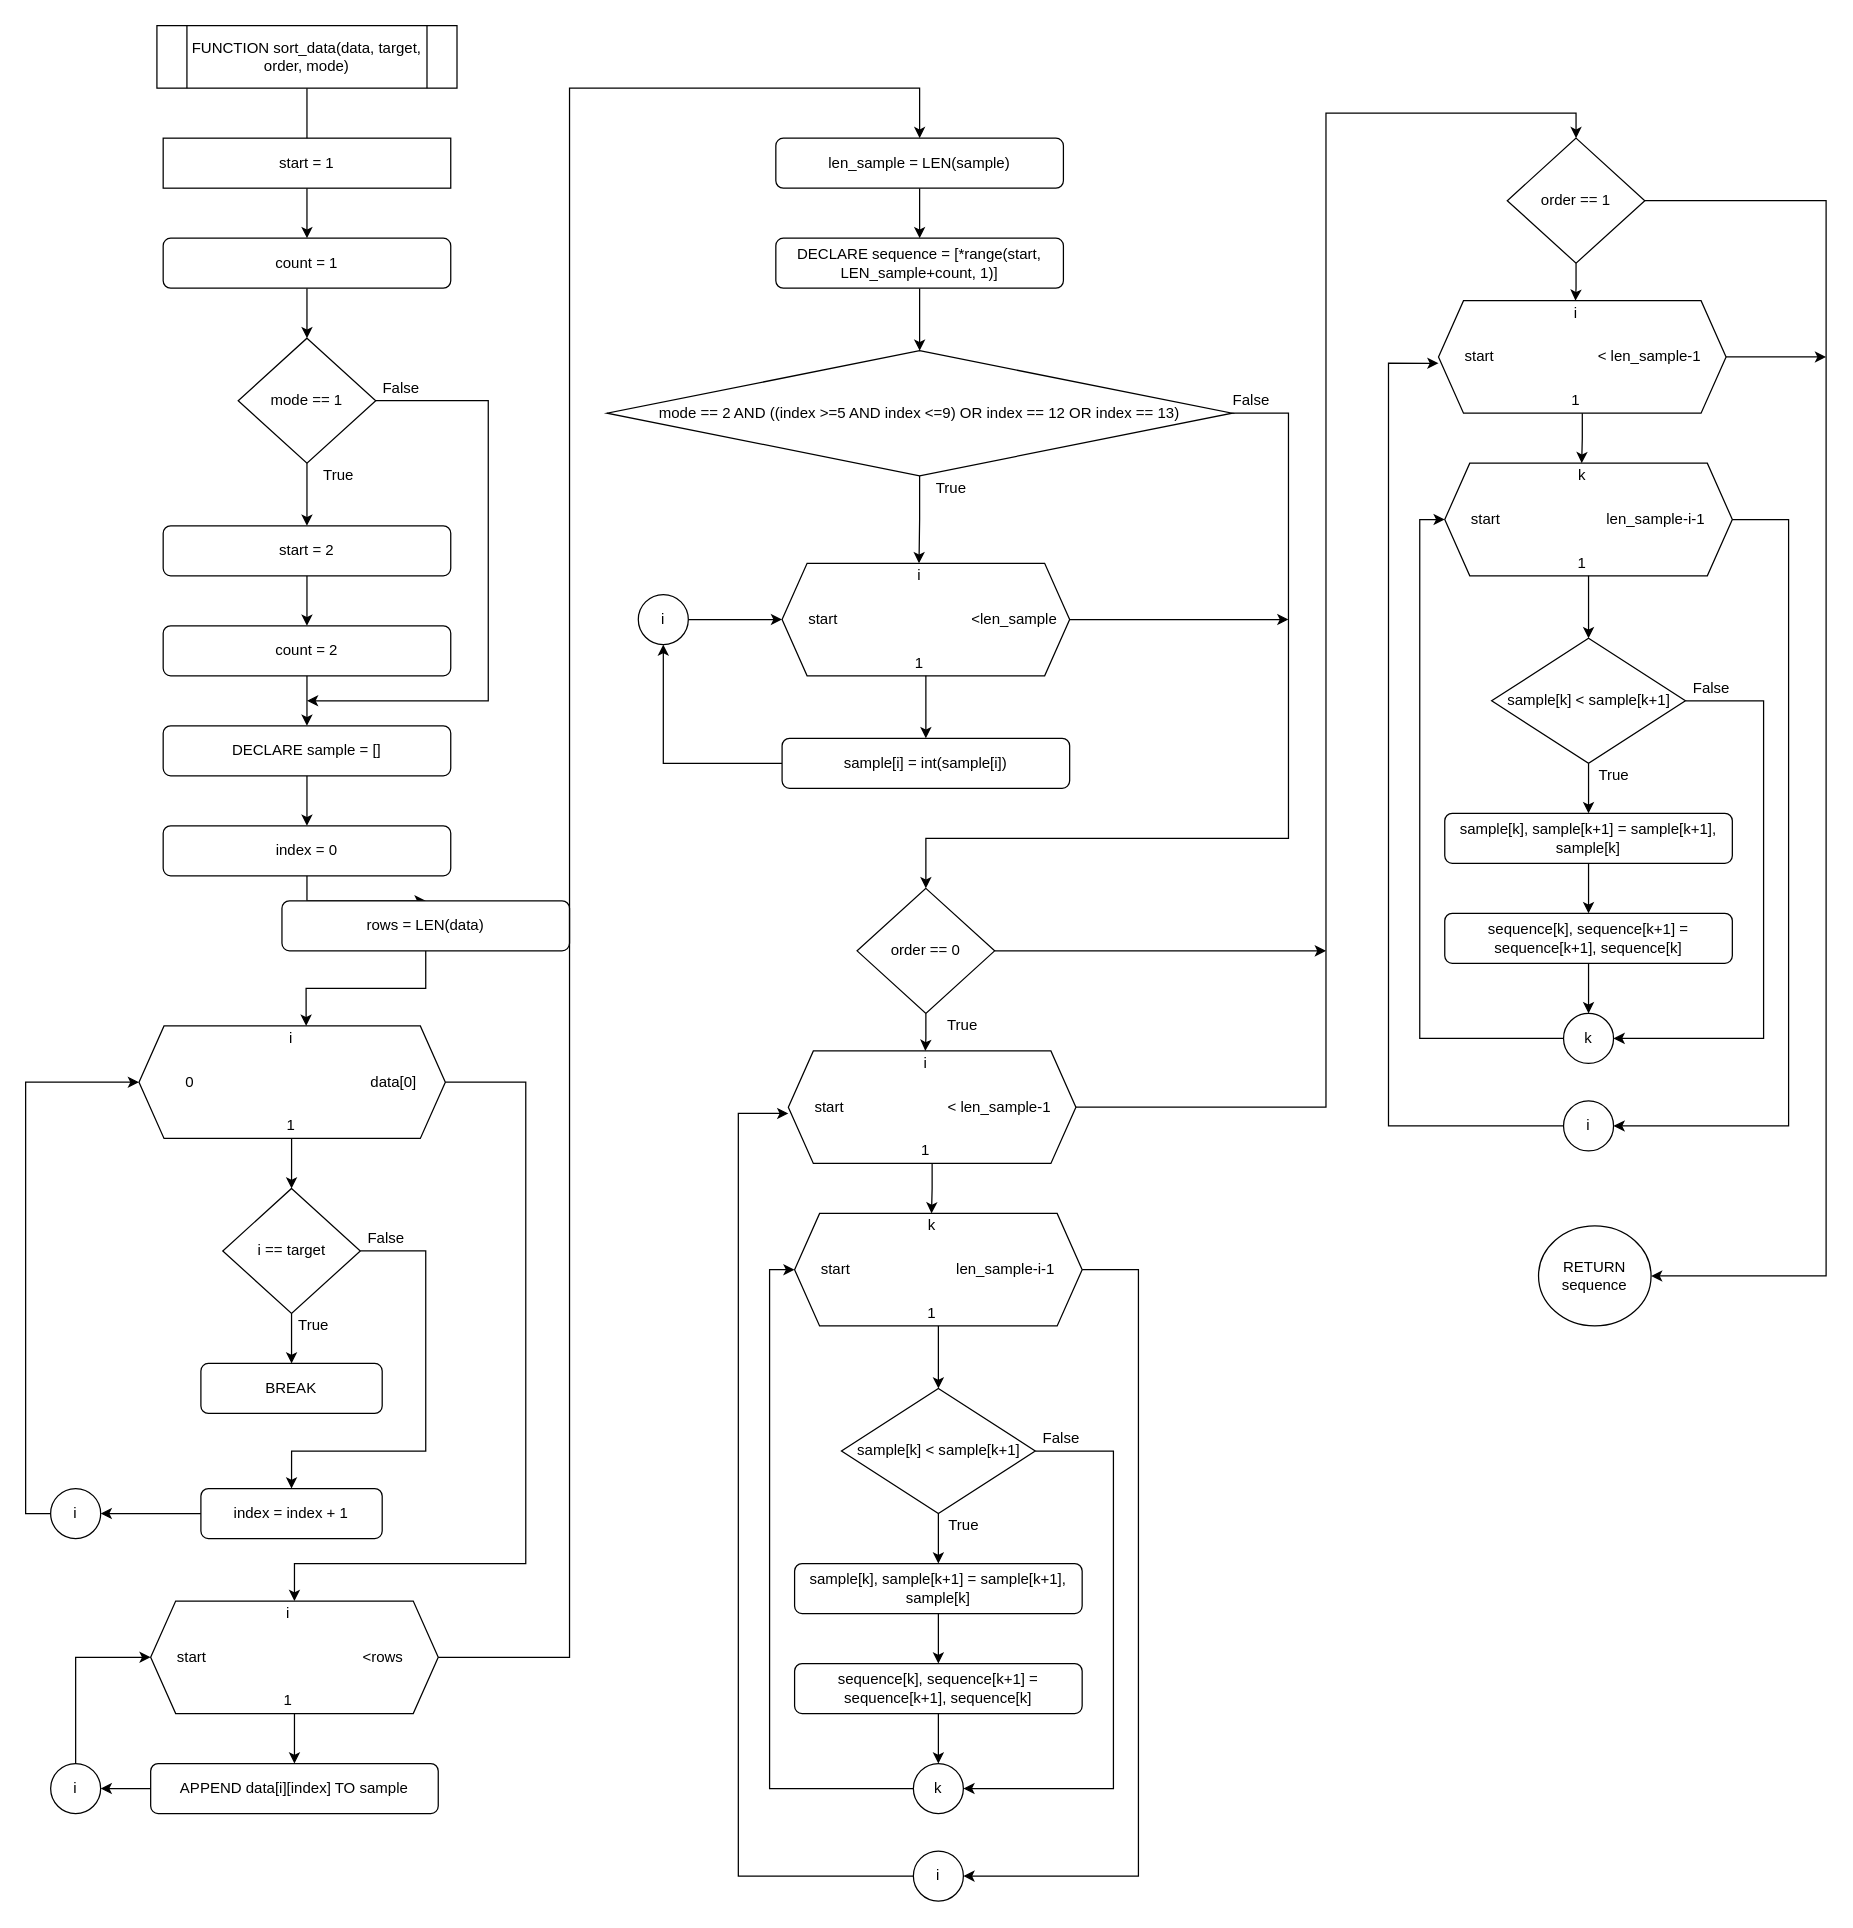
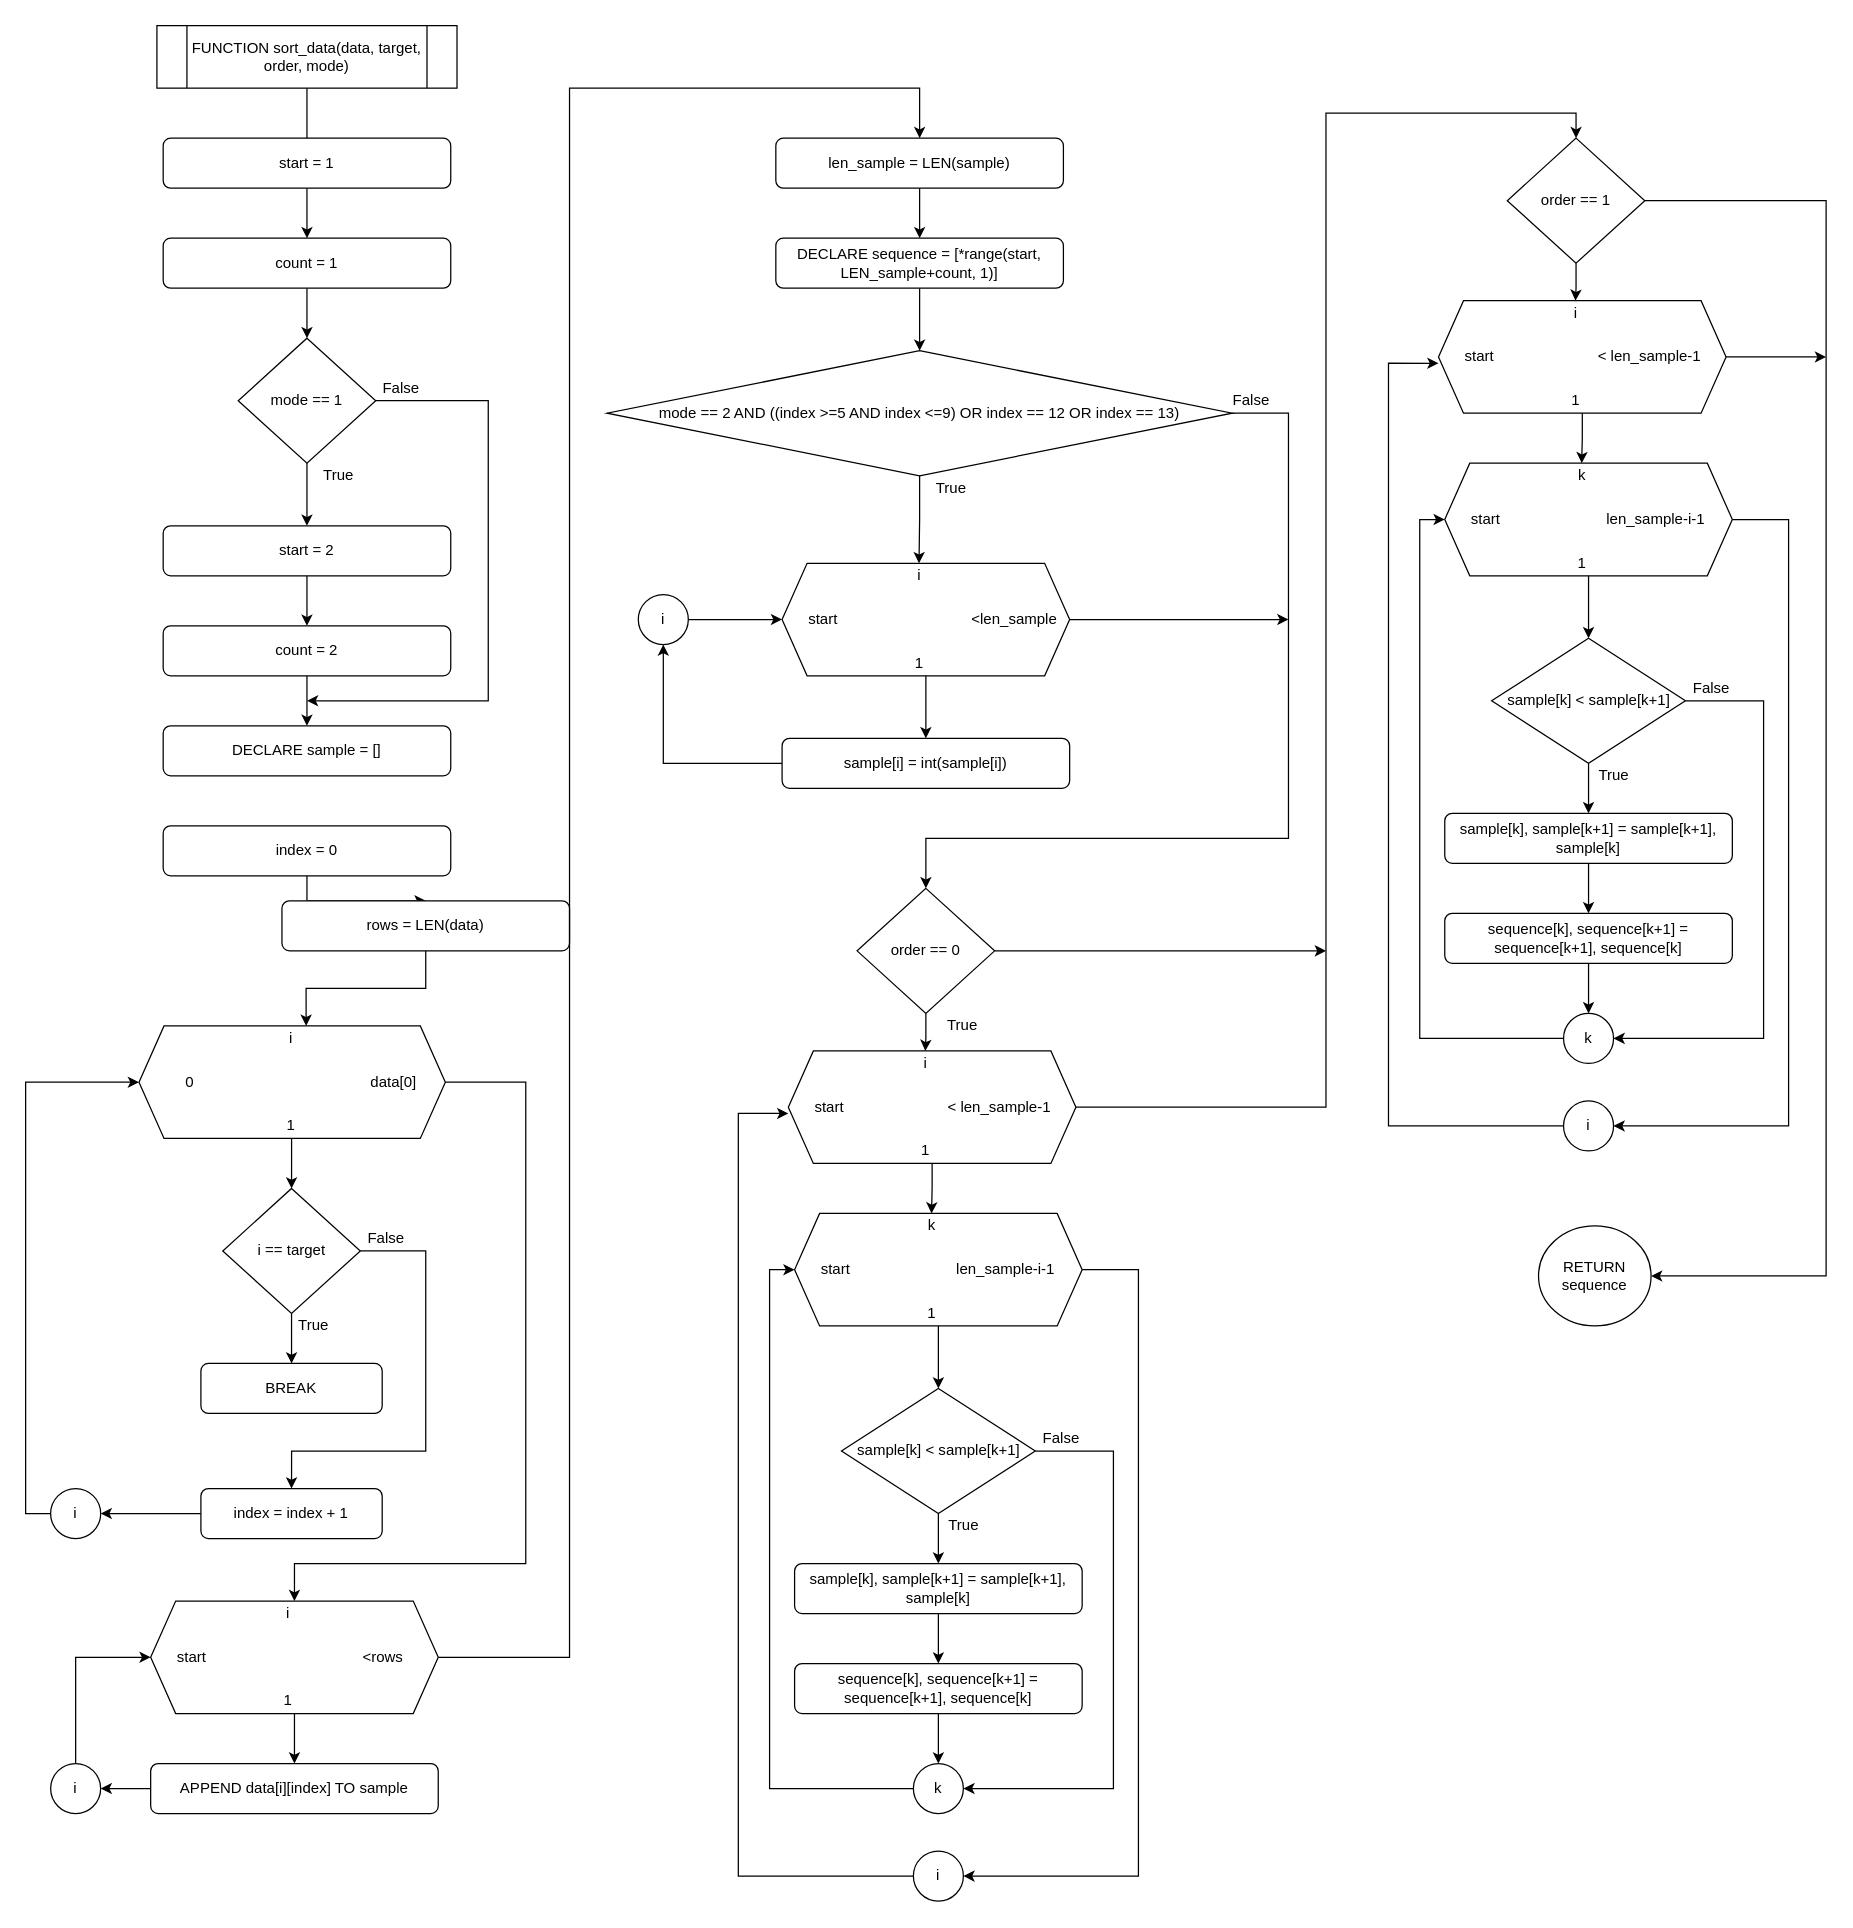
node "start = 1": shape rectangle -> rounded rectangle
edge "DECLARE sample = []" -> "index = 0": removed
